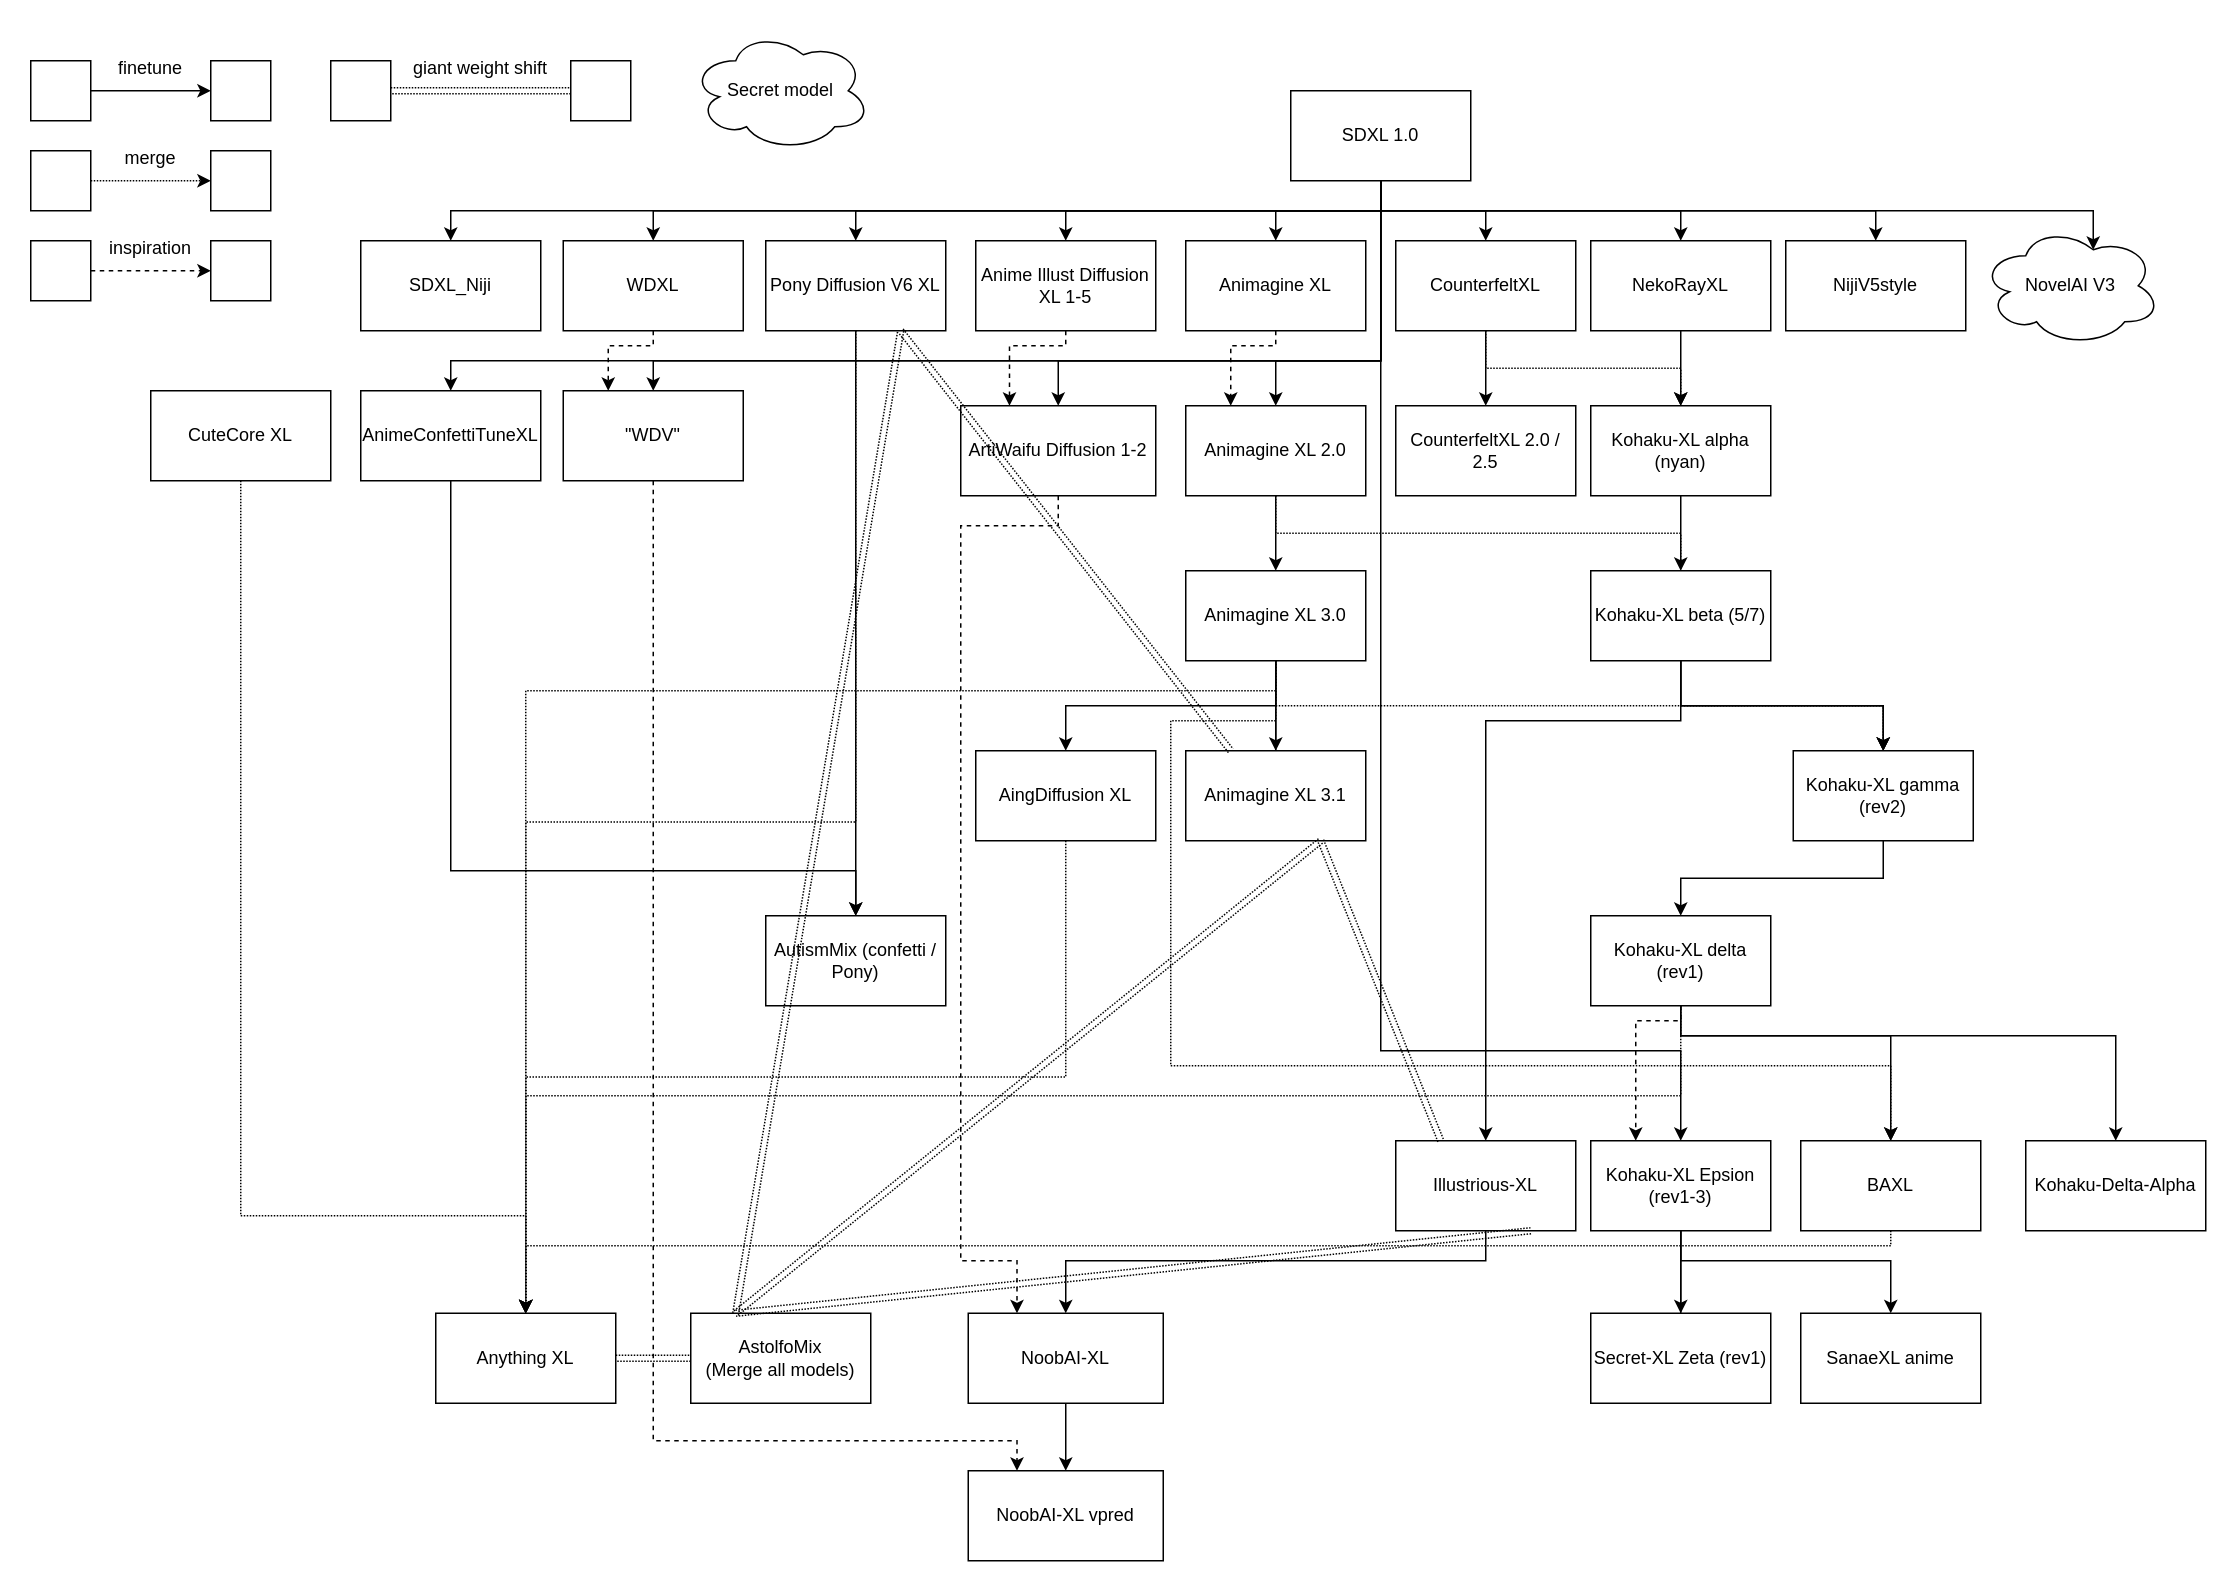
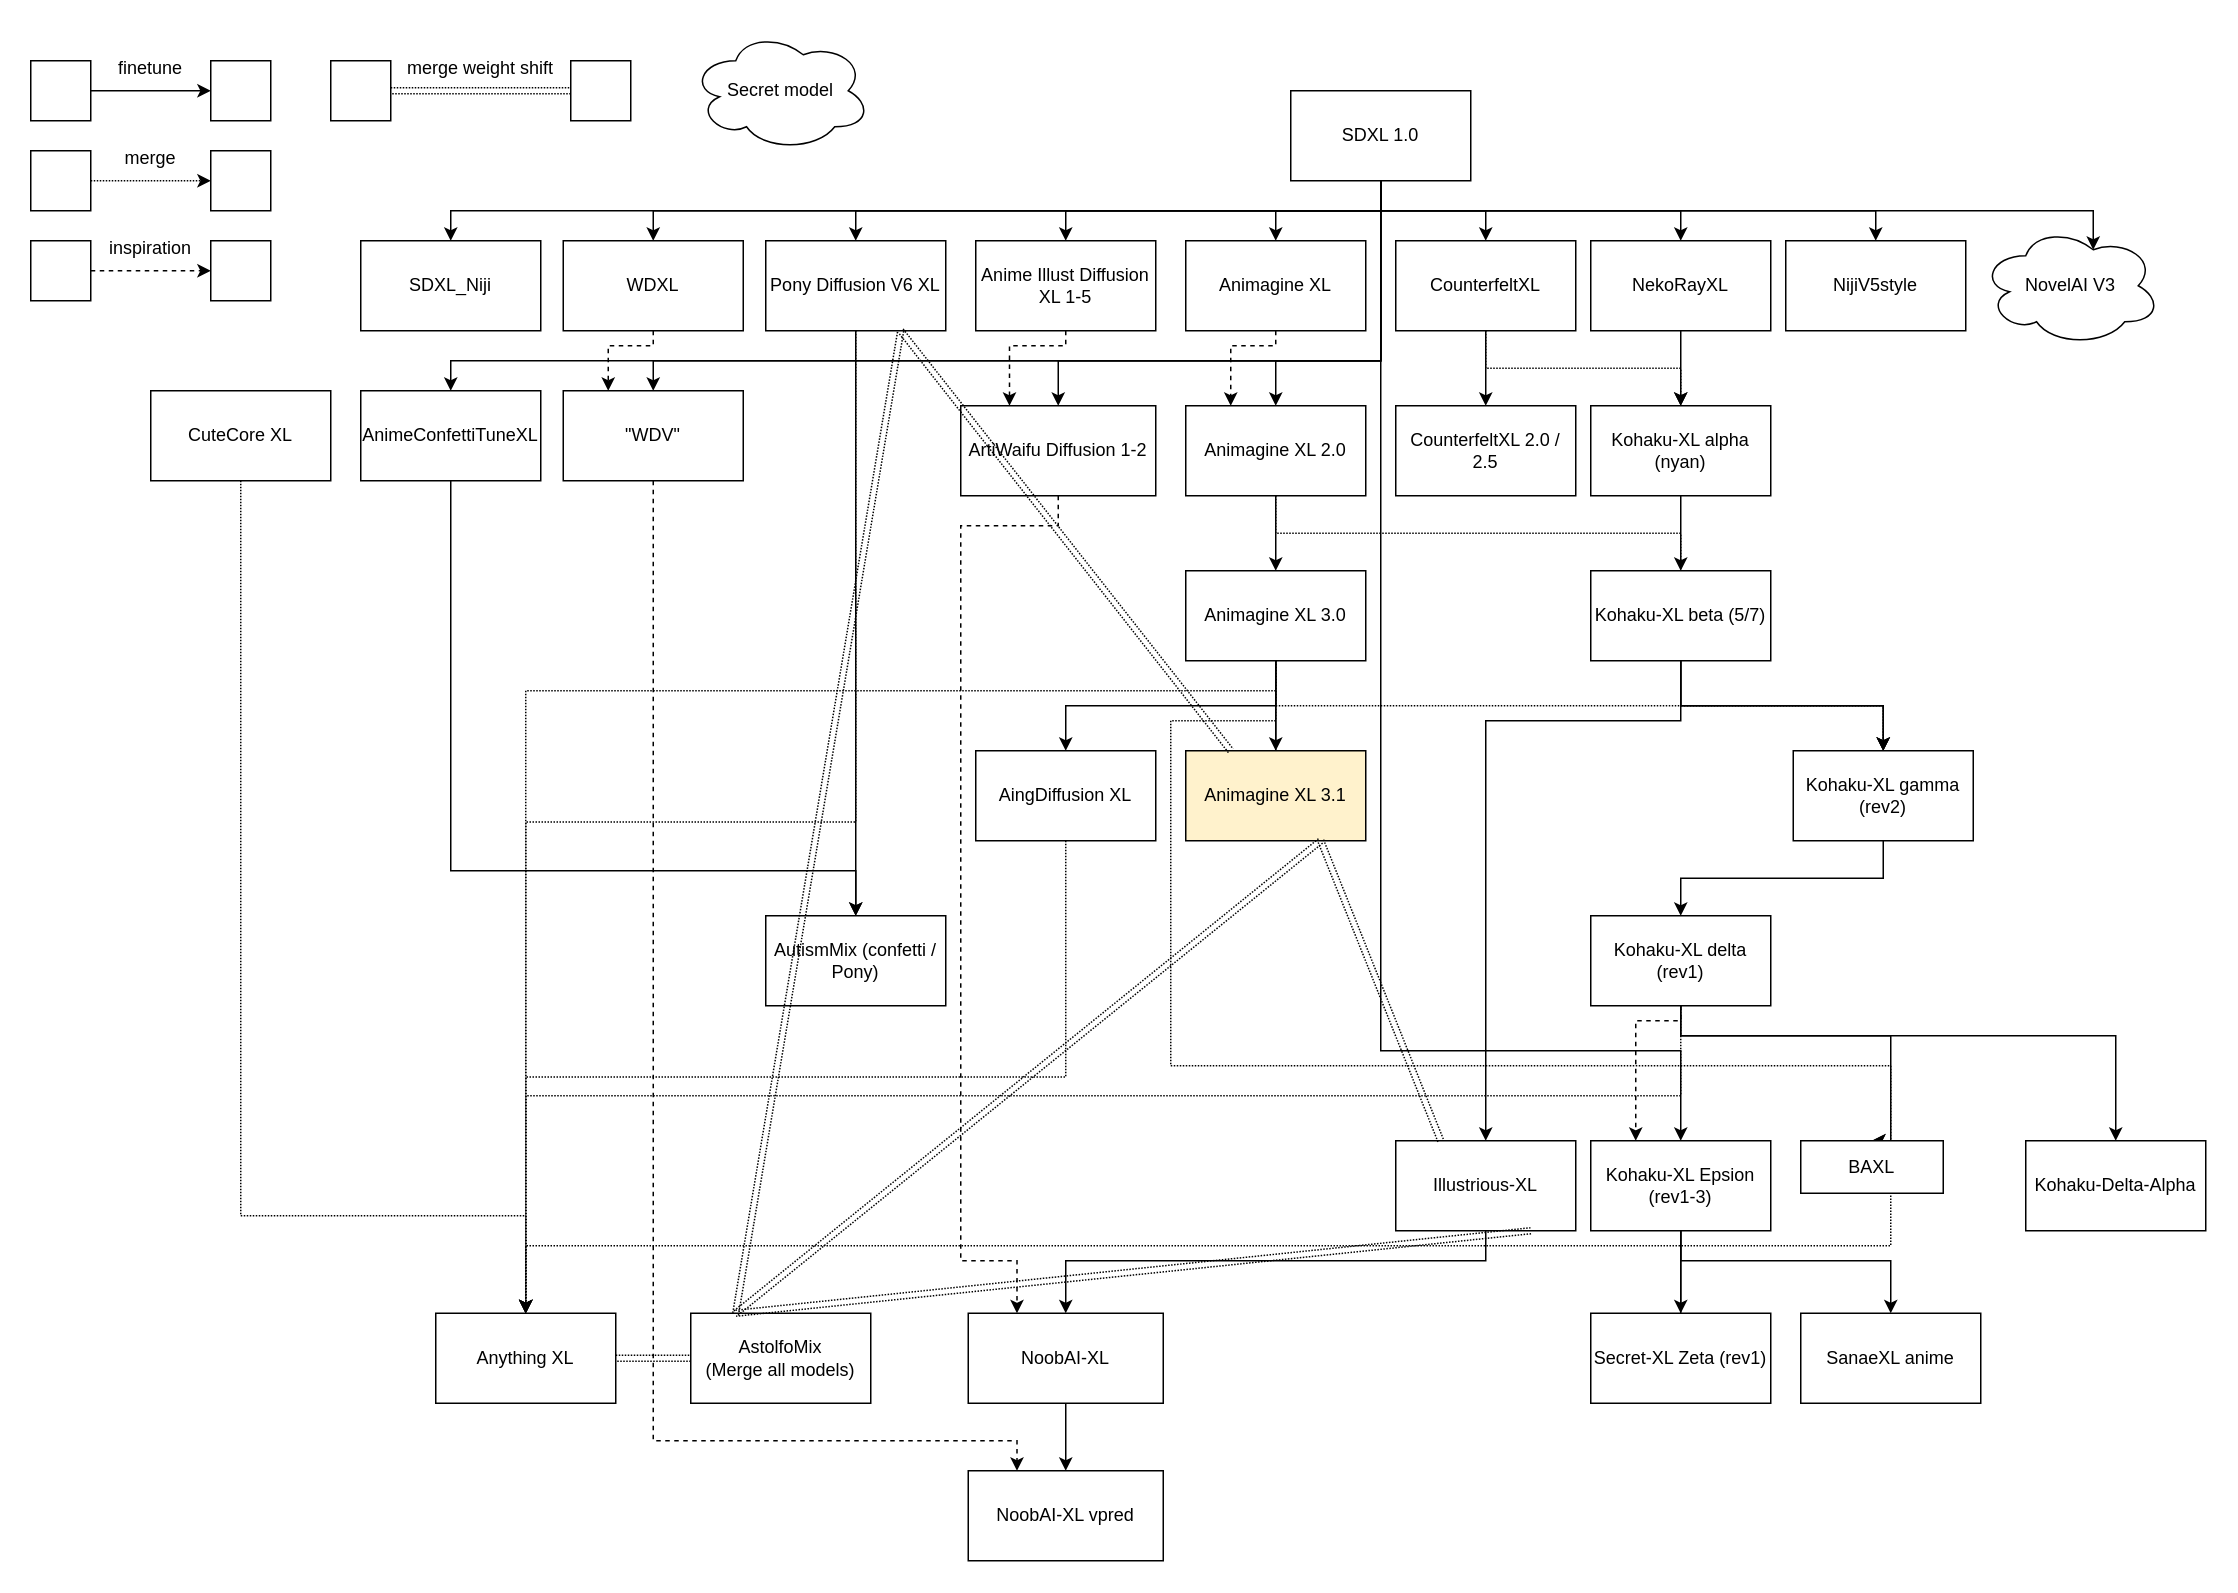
node "giant weight shift": label "giant weight shift" -> "merge weight shift"
node "Animagine XL 3.1": fillcolor #ffffff -> #fff2cc
node "BAXL": size 180x90 -> 143x53
